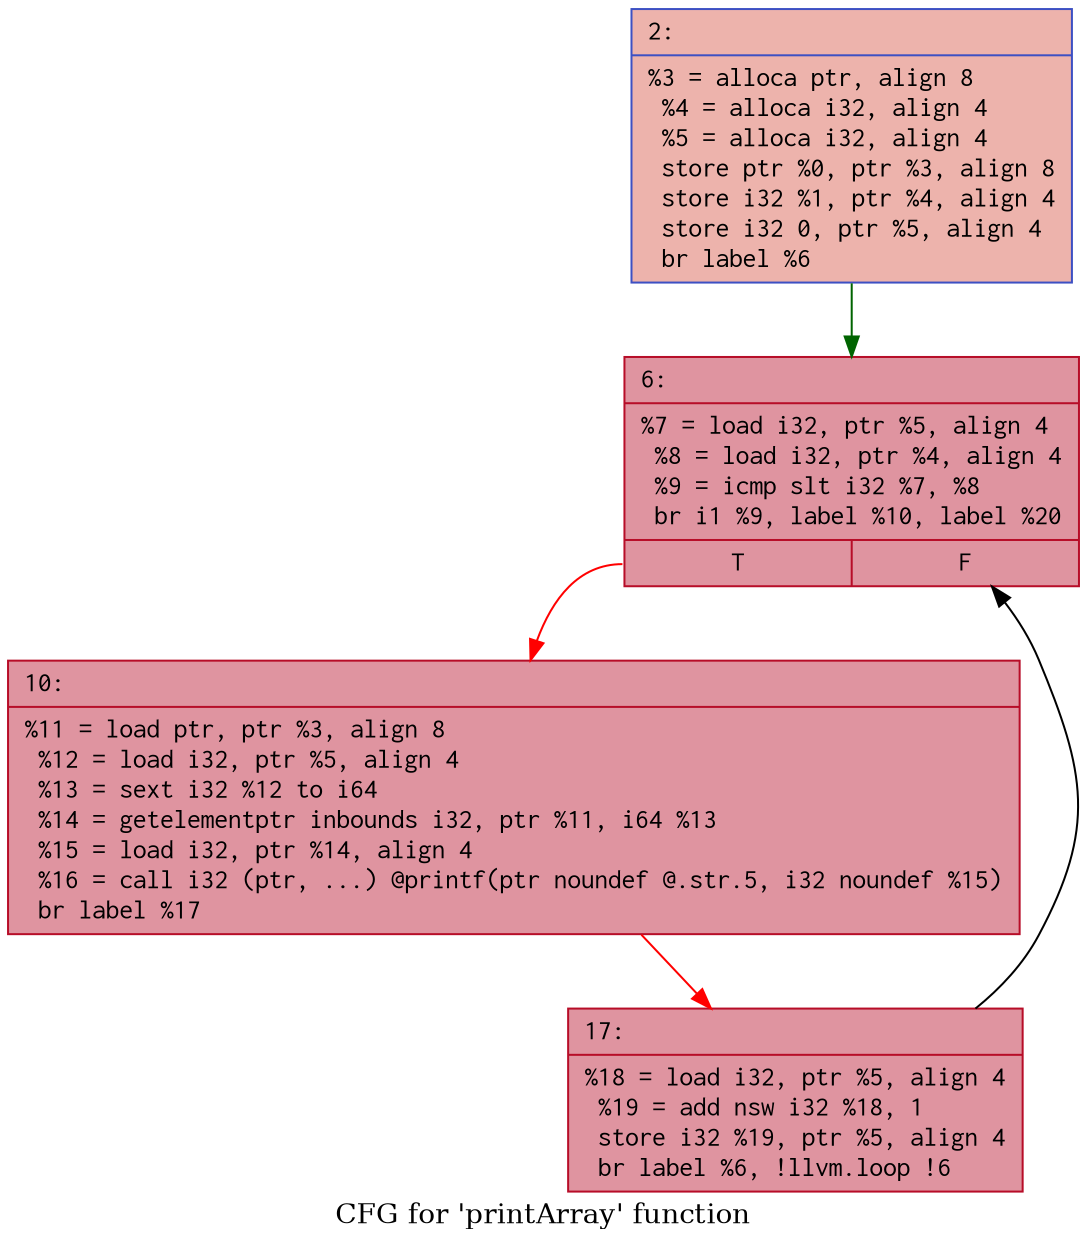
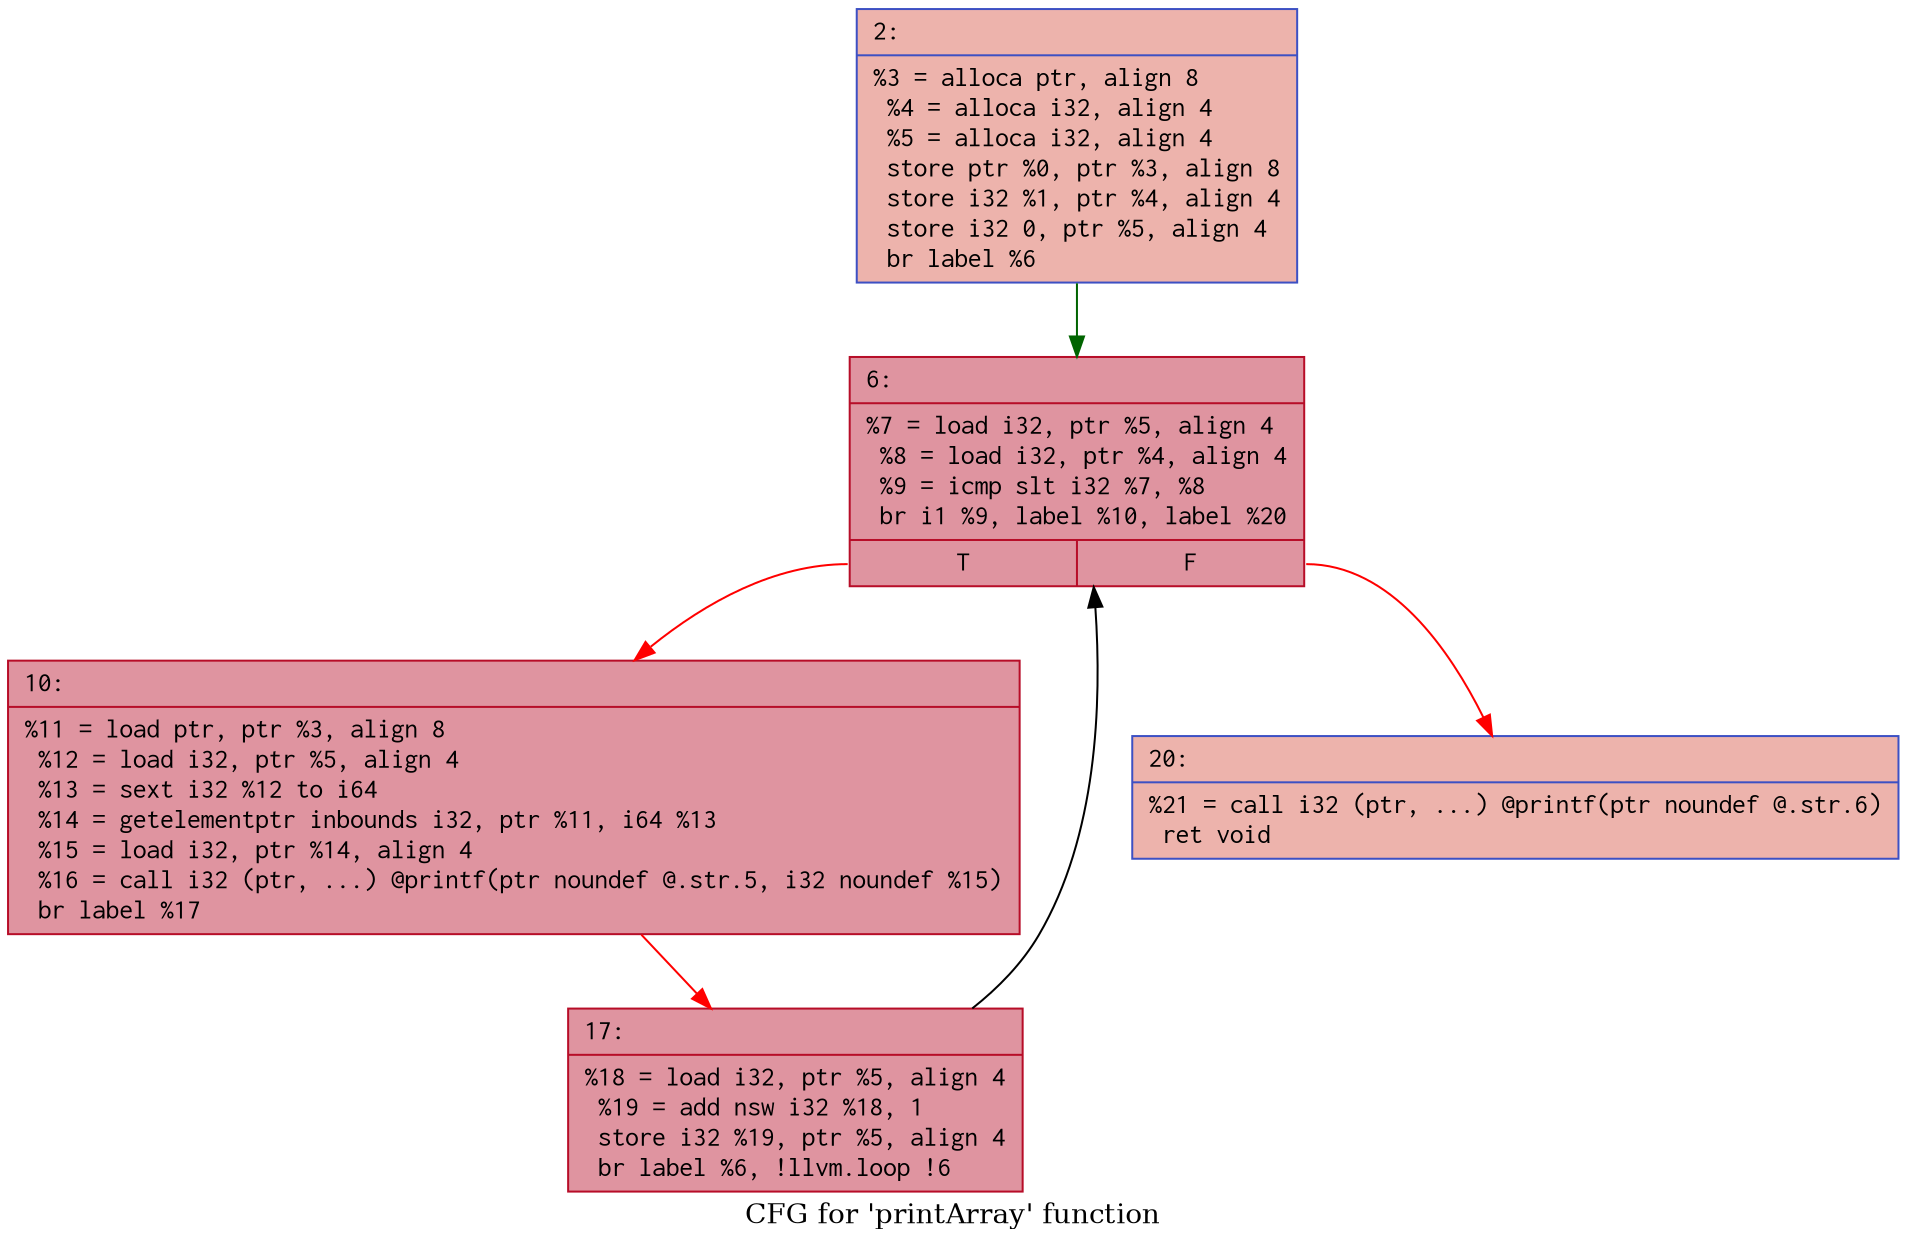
node "20:": added
